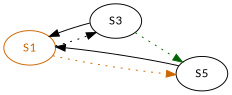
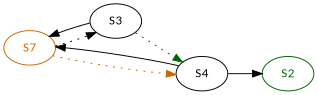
node "S1": label "S1" -> "S7"
node "S5": label "S5" -> "S4"
node "S2": added
